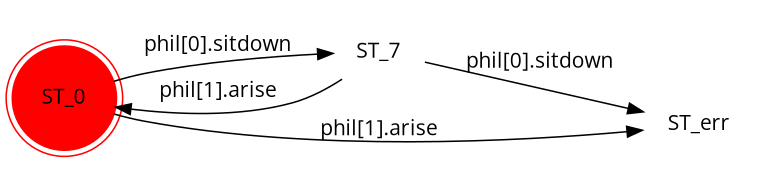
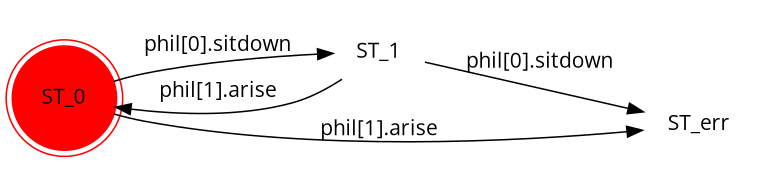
node "ST_7": label "ST_7" -> "ST_1"
